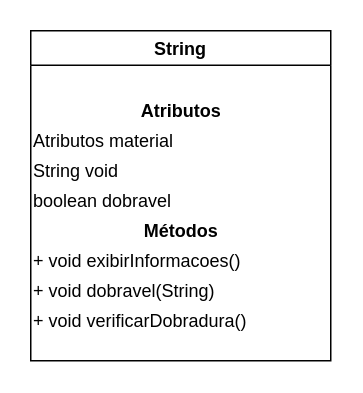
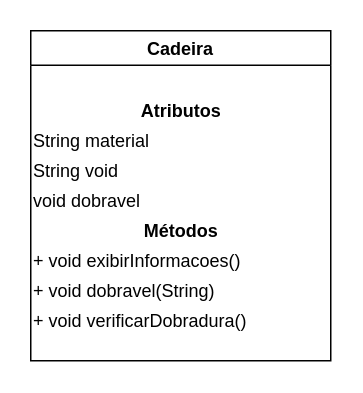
node "String": label "String" -> "Cadeira"
node "Atributos material": label "Atributos material" -> "String material"
node "boolean dobravel": label "boolean dobravel" -> "void dobravel"
